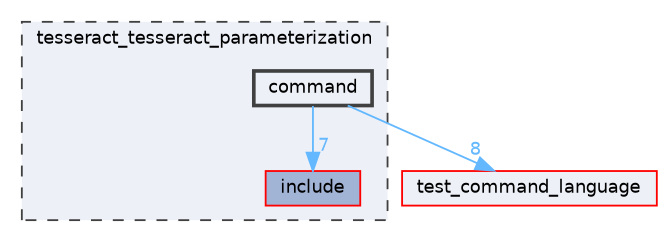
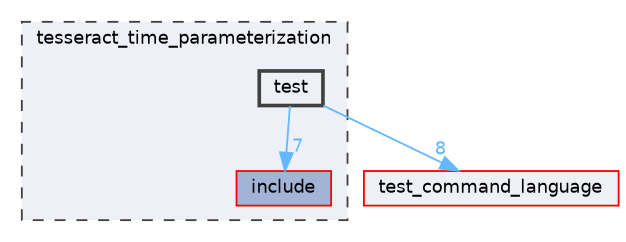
cluster "tesseract_tesseract_parameterization": label "tesseract_tesseract_parameterization" -> "tesseract_time_parameterization"
node "command": label "command" -> "test"
